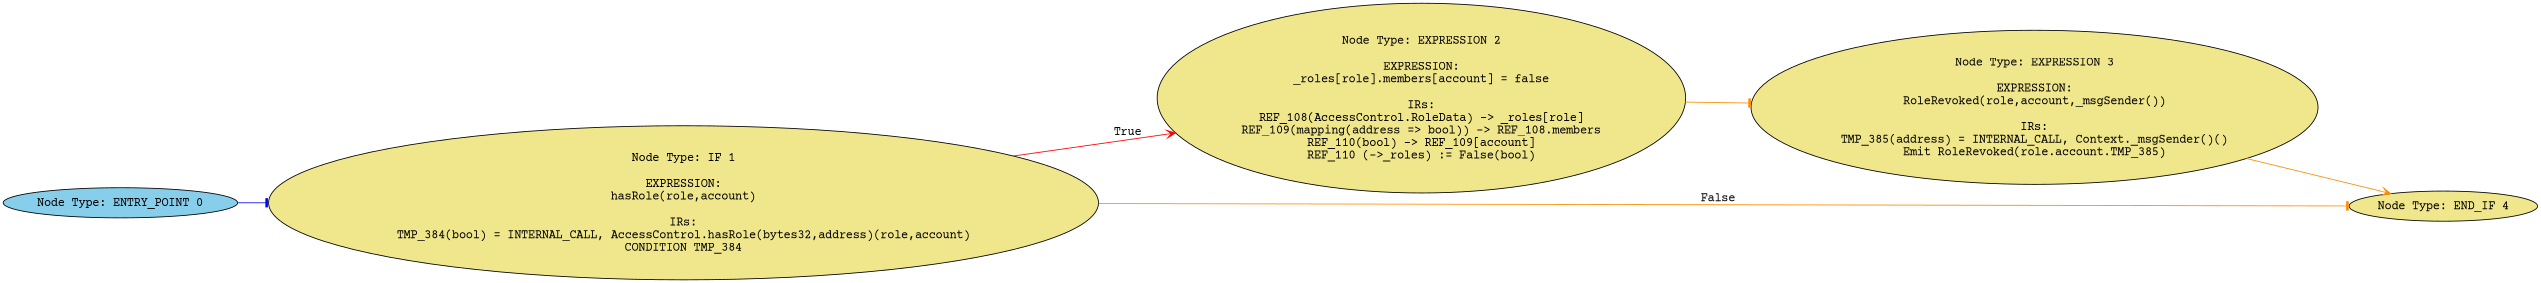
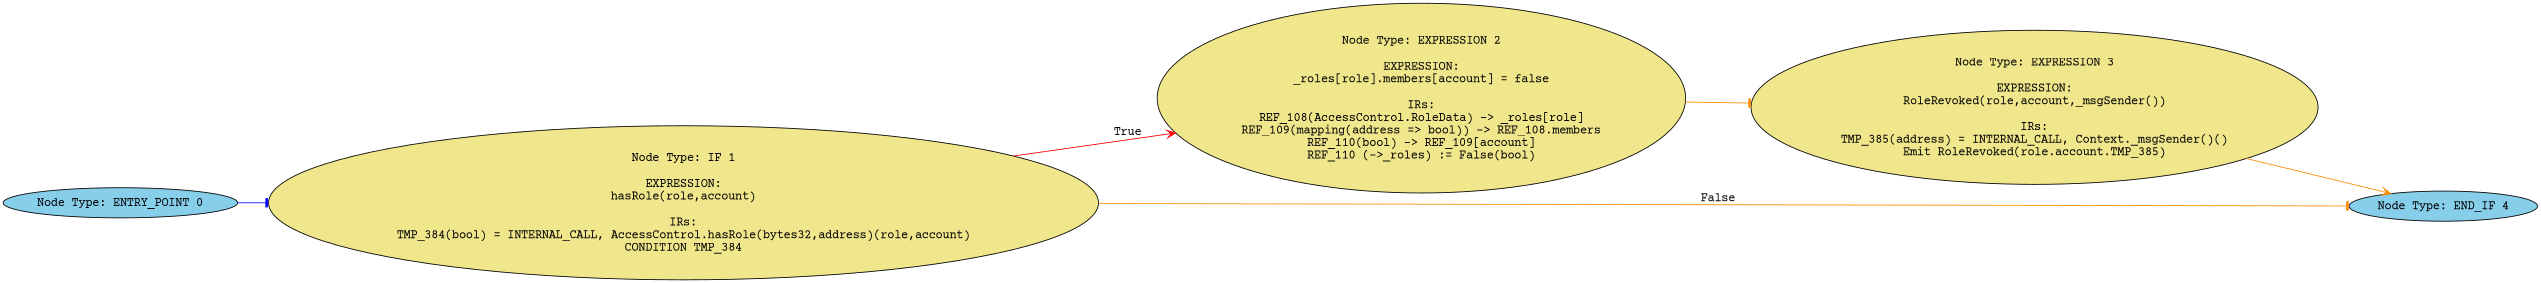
node "Node Type: END_IF 4": fillcolor khaki -> skyblue
